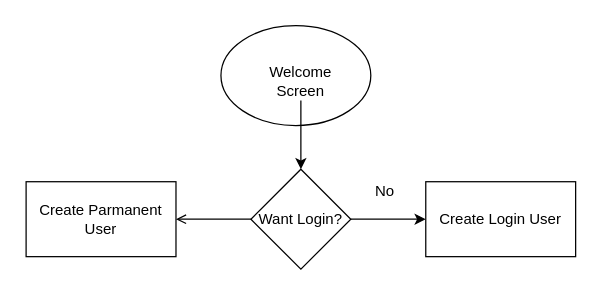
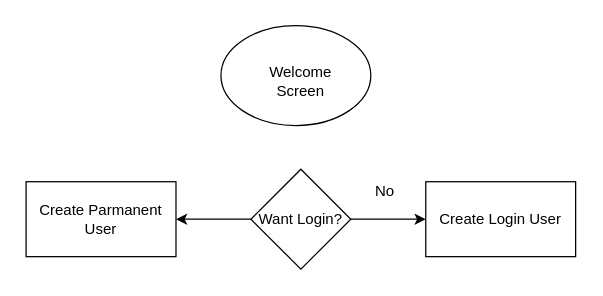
edge "Welcome Screen" -> "Want Login?": removed
edge "Want Login?" -> "Create Parmanent User": arrowhead open -> classic
